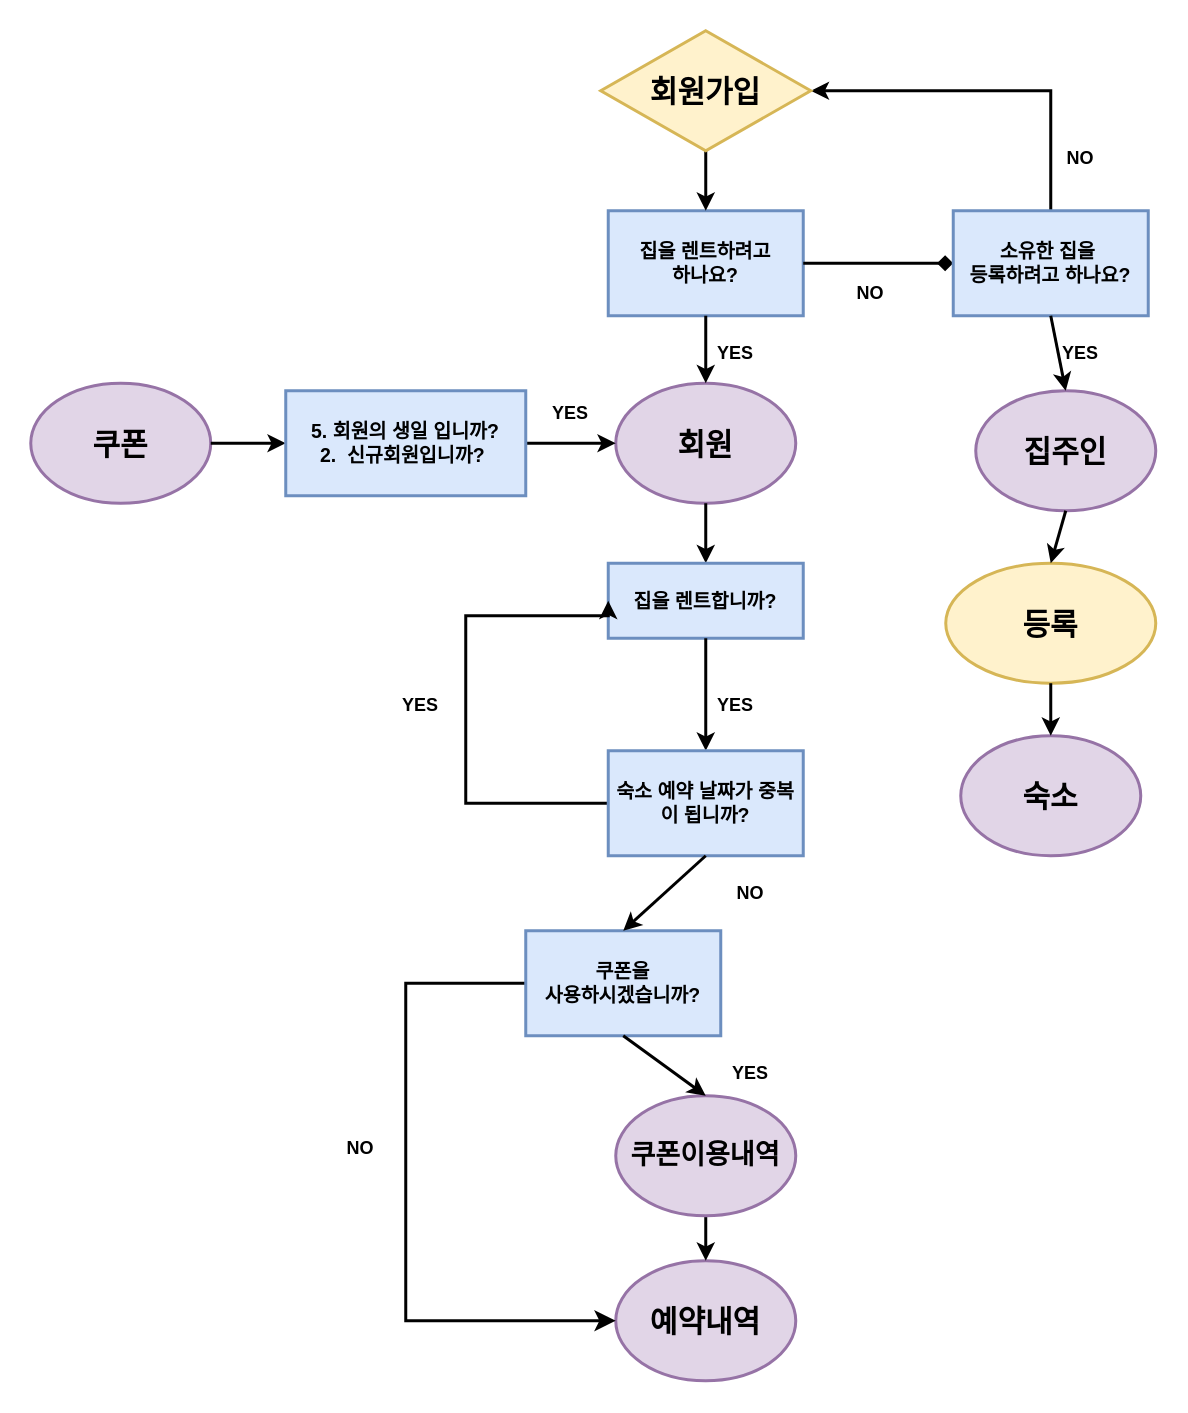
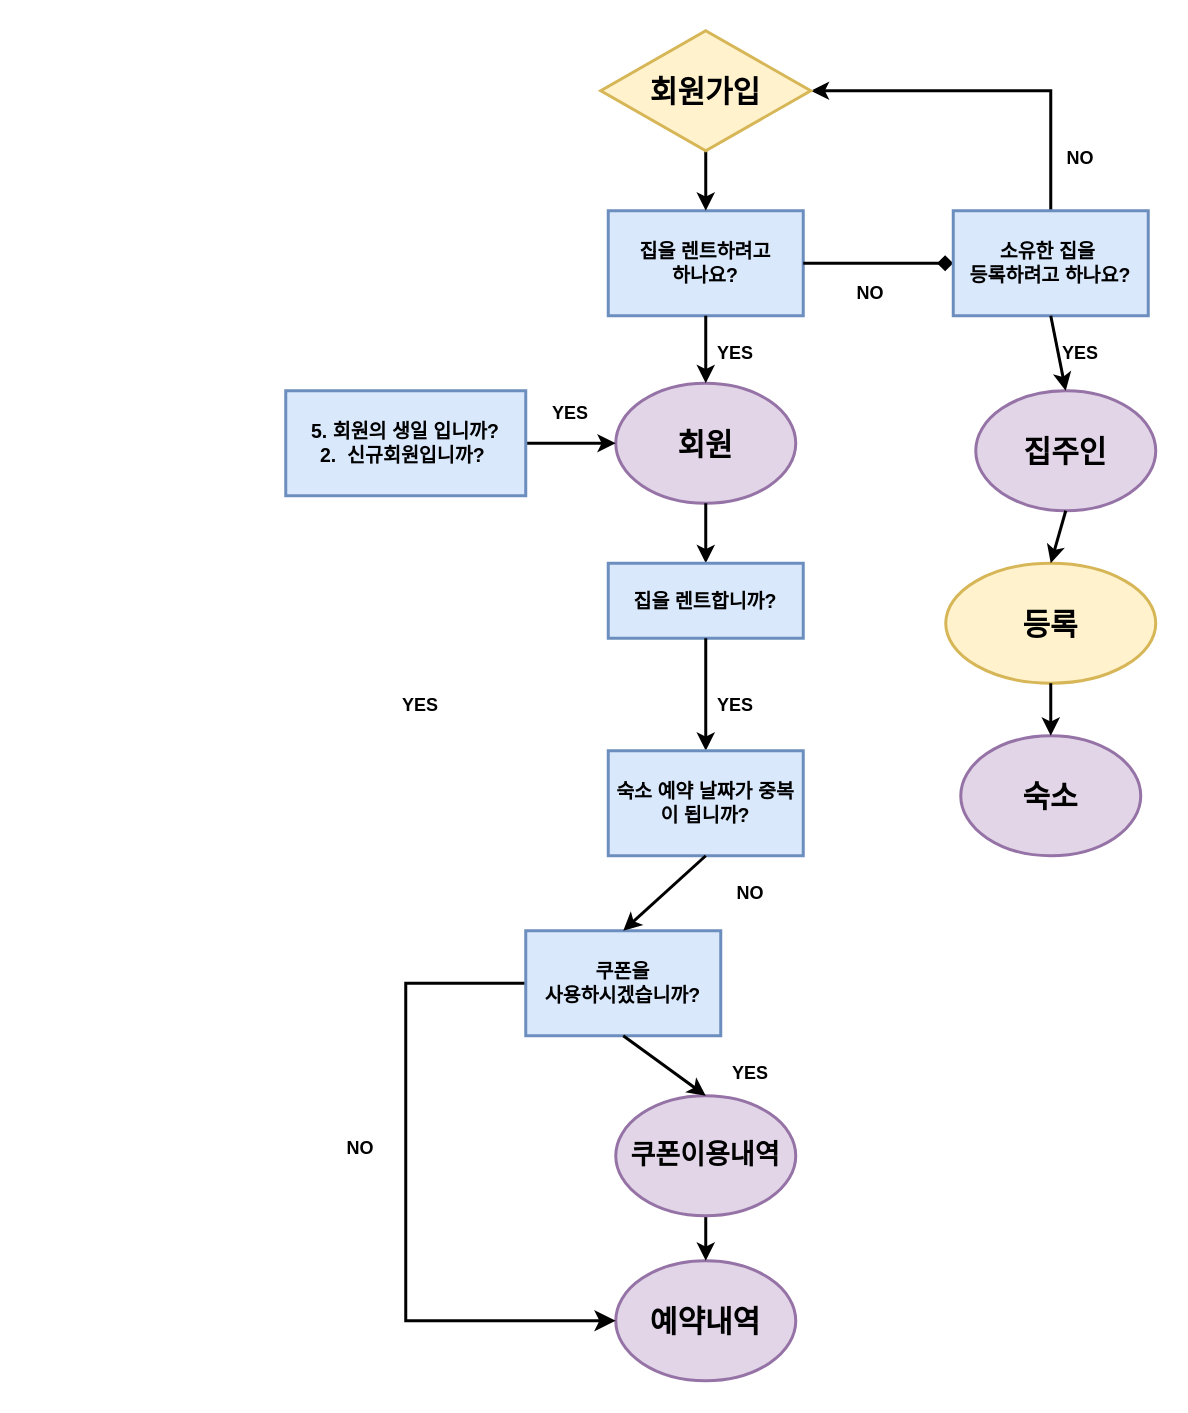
node "쿠폰": removed
edge "쿠폰" -> "5. 회원의 생일 입니까? 2. 신규회원입니까?": removed
edge "숙소 예약 날짜가 중복이 됩니까?" -> "집을 렌트합니까?": removed
